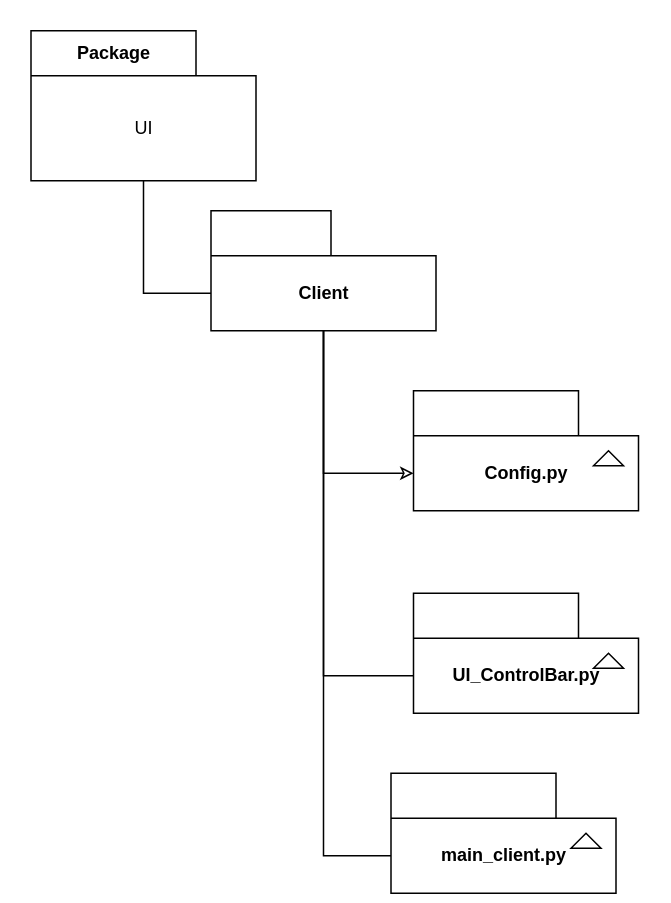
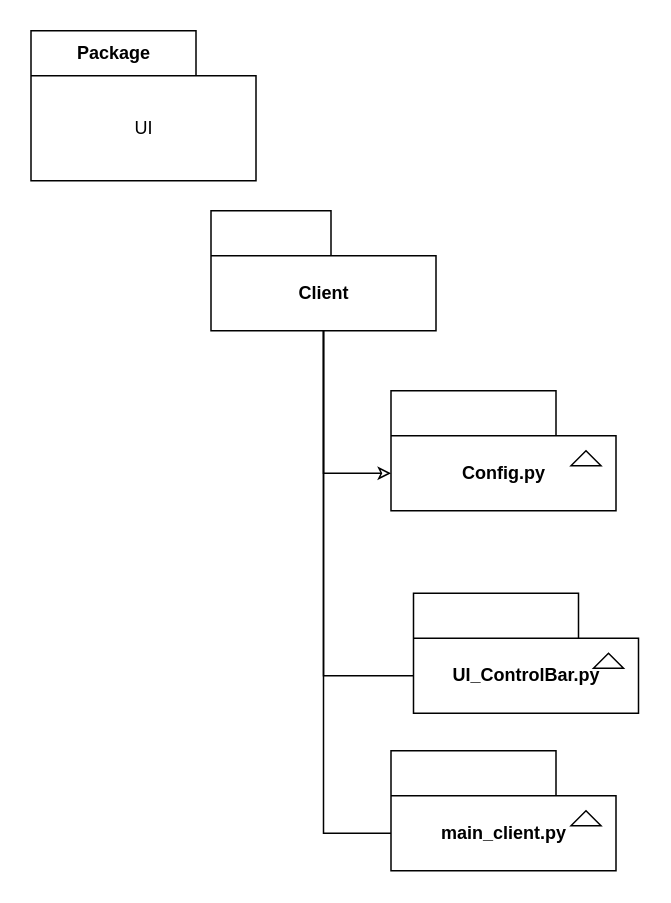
edge "Package" -- "Client": removed
node "Config.py": moved (526, 451) -> (503, 451)
node "main_client.py": moved (503, 833) -> (503, 811)
